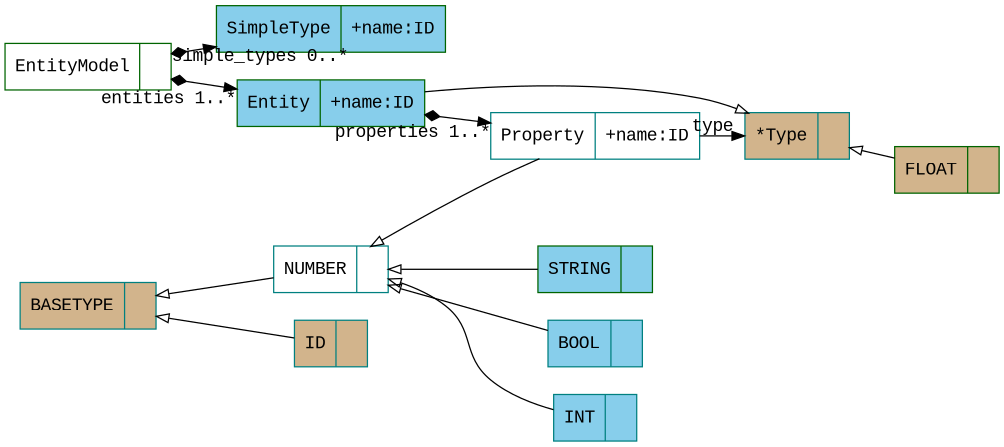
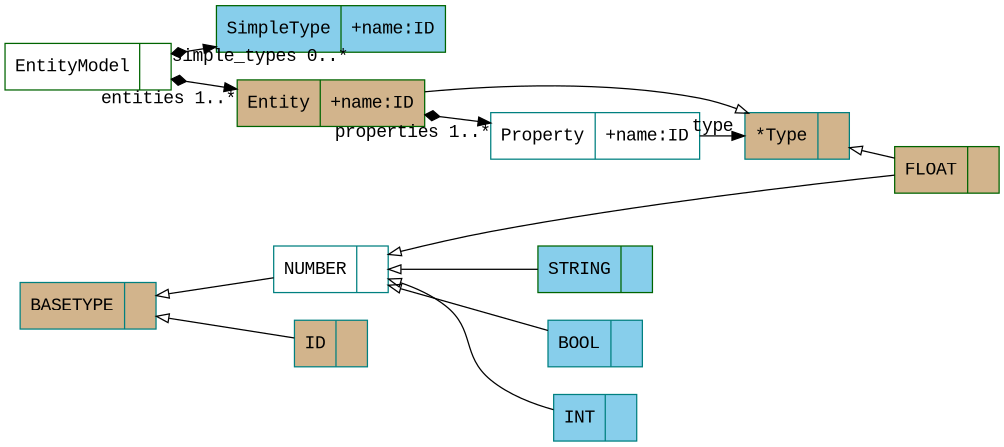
node "Entity": fillcolor skyblue -> tan
edge "Property" -> "NUMBER": now "FLOAT" -> "NUMBER"
